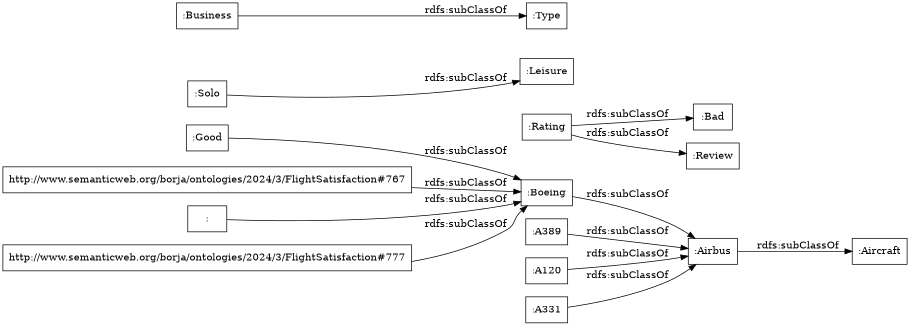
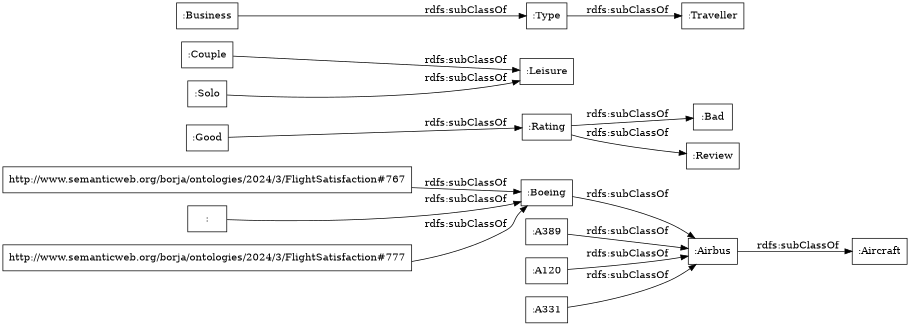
node ":Traveller": added
node ":Couple": added
edge ":Good" -> ":Boeing": now ":Good" -> ":Rating"
